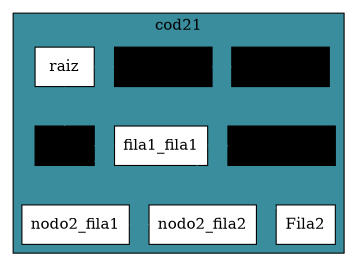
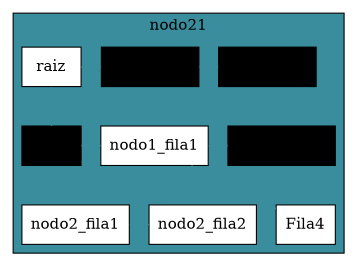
cluster "cod21": label "cod21" -> "nodo21"
node "fila1_fila1": label "fila1_fila1" -> "nodo1_fila1"
node "Fila2": label "Fila2" -> "Fila4"
